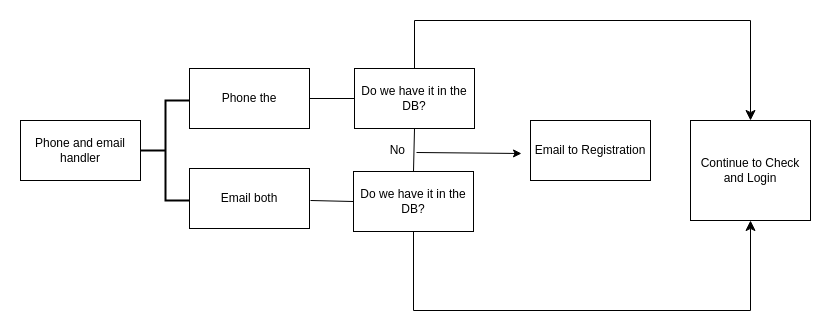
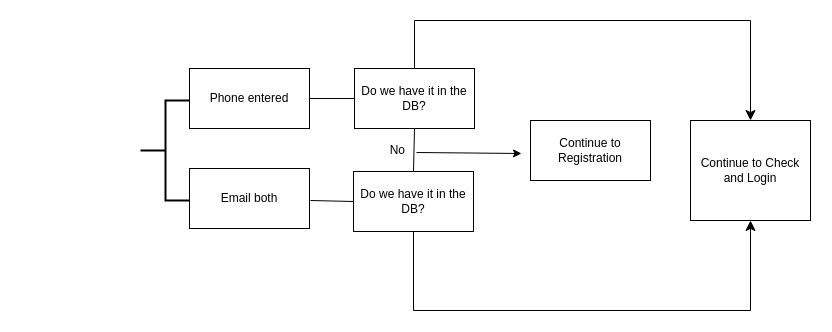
node "Phone the": label "Phone the" -> "Phone entered"
node "Phone and email handler": removed
node "Email to Registration": label "Email to Registration" -> "Continue to Registration"
